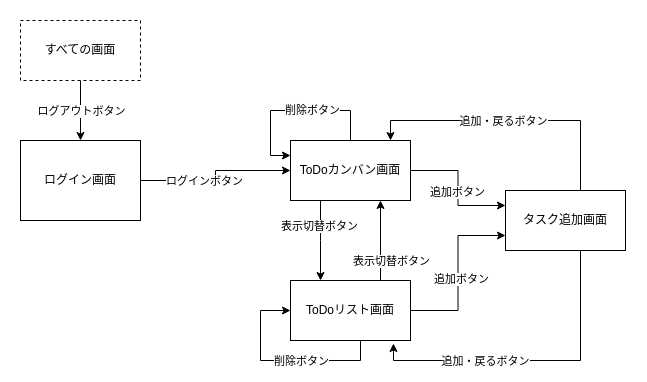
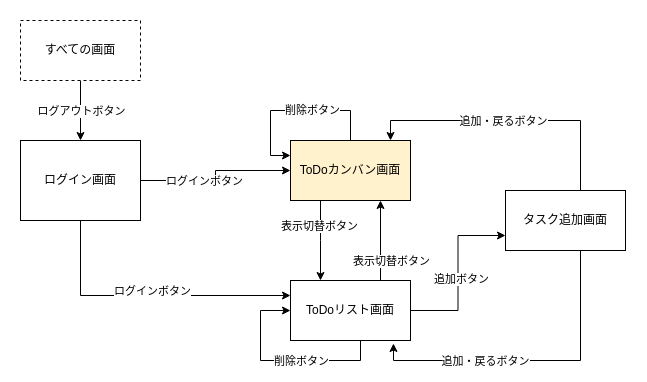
node "ToDoカンバン画面": fillcolor #ffffff -> #fff2cc
edge "ToDoカンバン画面" -> "タスク追加画面": removed, label "追加ボタン"
edge "ログイン画面" -> "ToDoリスト画面": added, label "ログインボタン"
